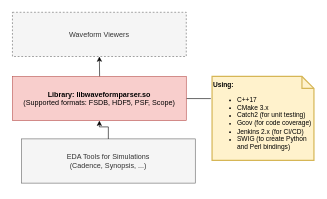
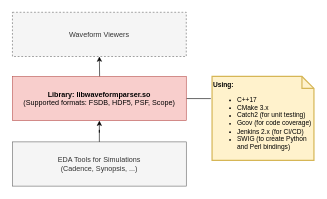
node "EDA Tools for Simulations (Cadence, Synopsis, ...)": moved (108, 161) -> (99, 164)
